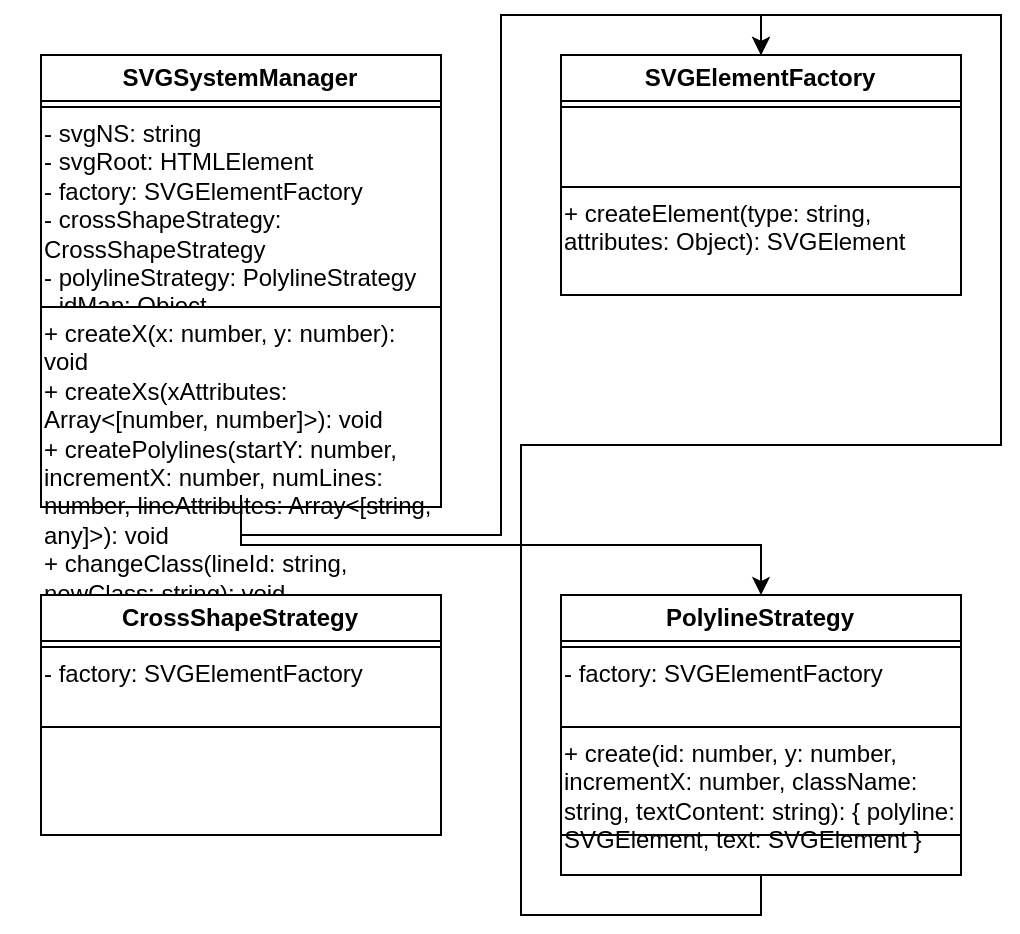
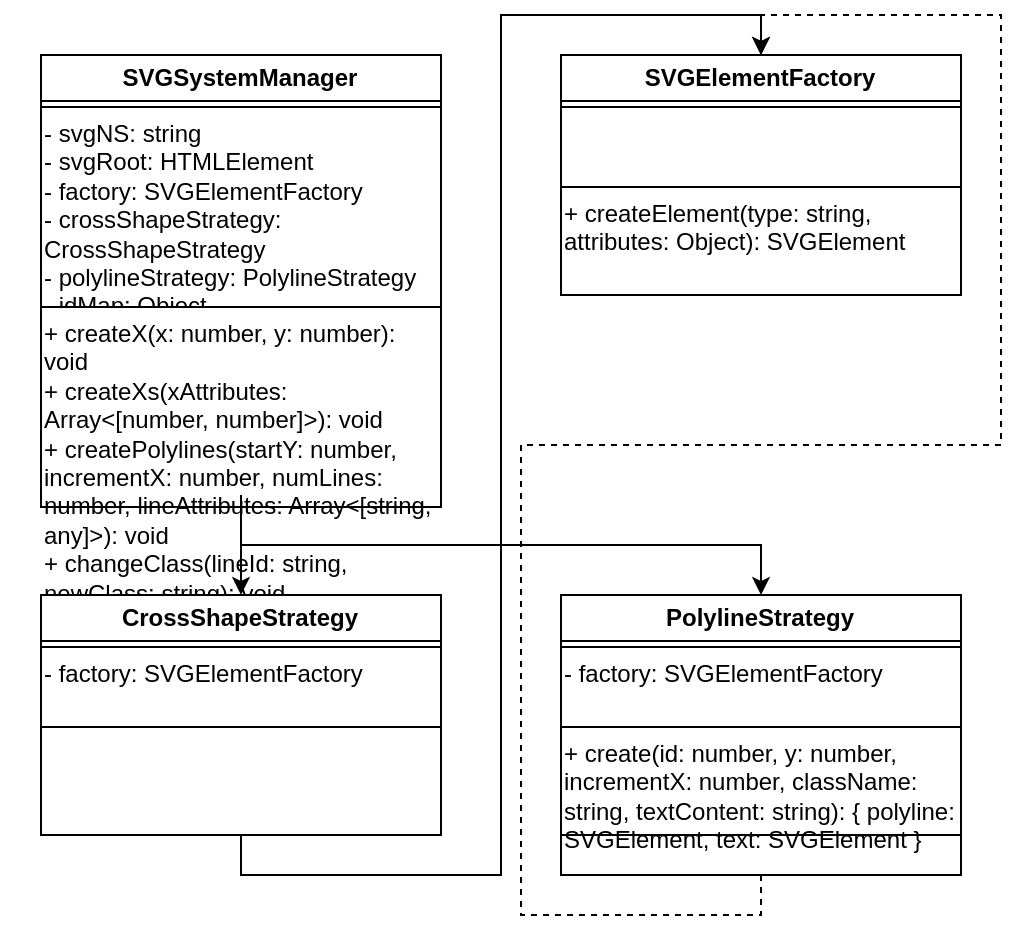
edge "PolylineStrategy" -> "SVGElementFactory": style solid -> dashed
edge "SVGSystemManager" -> "SVGElementFactory": removed
edge "SVGSystemManager" -> "CrossShapeStrategy": added
edge "CrossShapeStrategy" -> "SVGElementFactory": added
